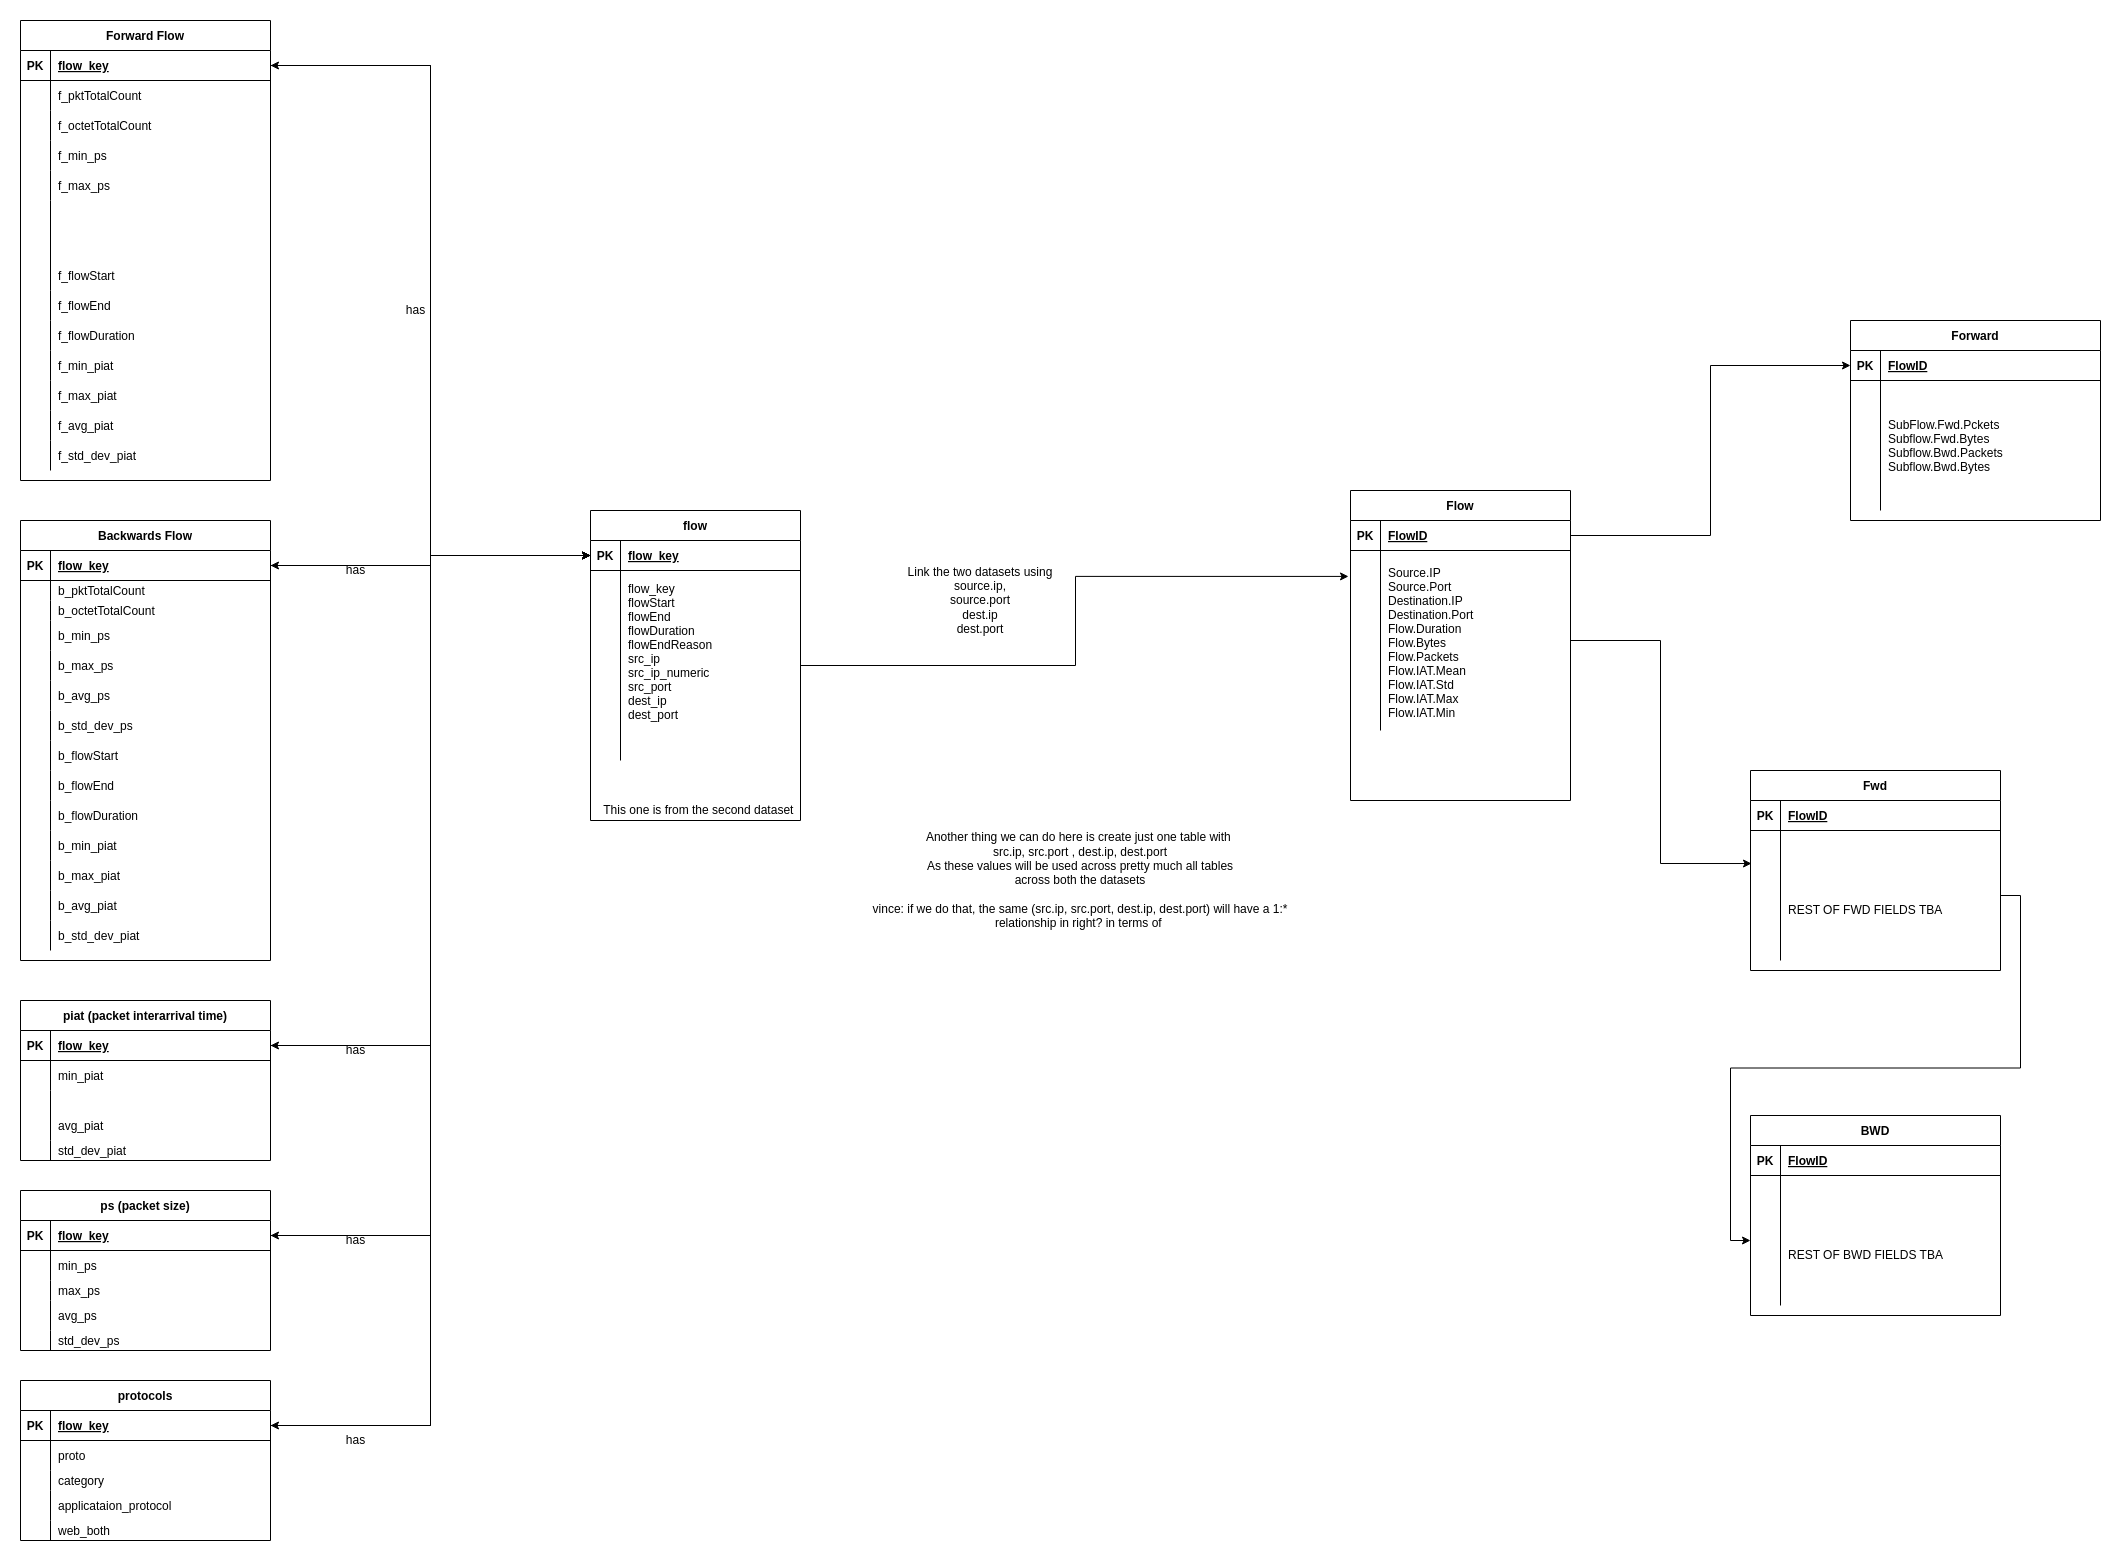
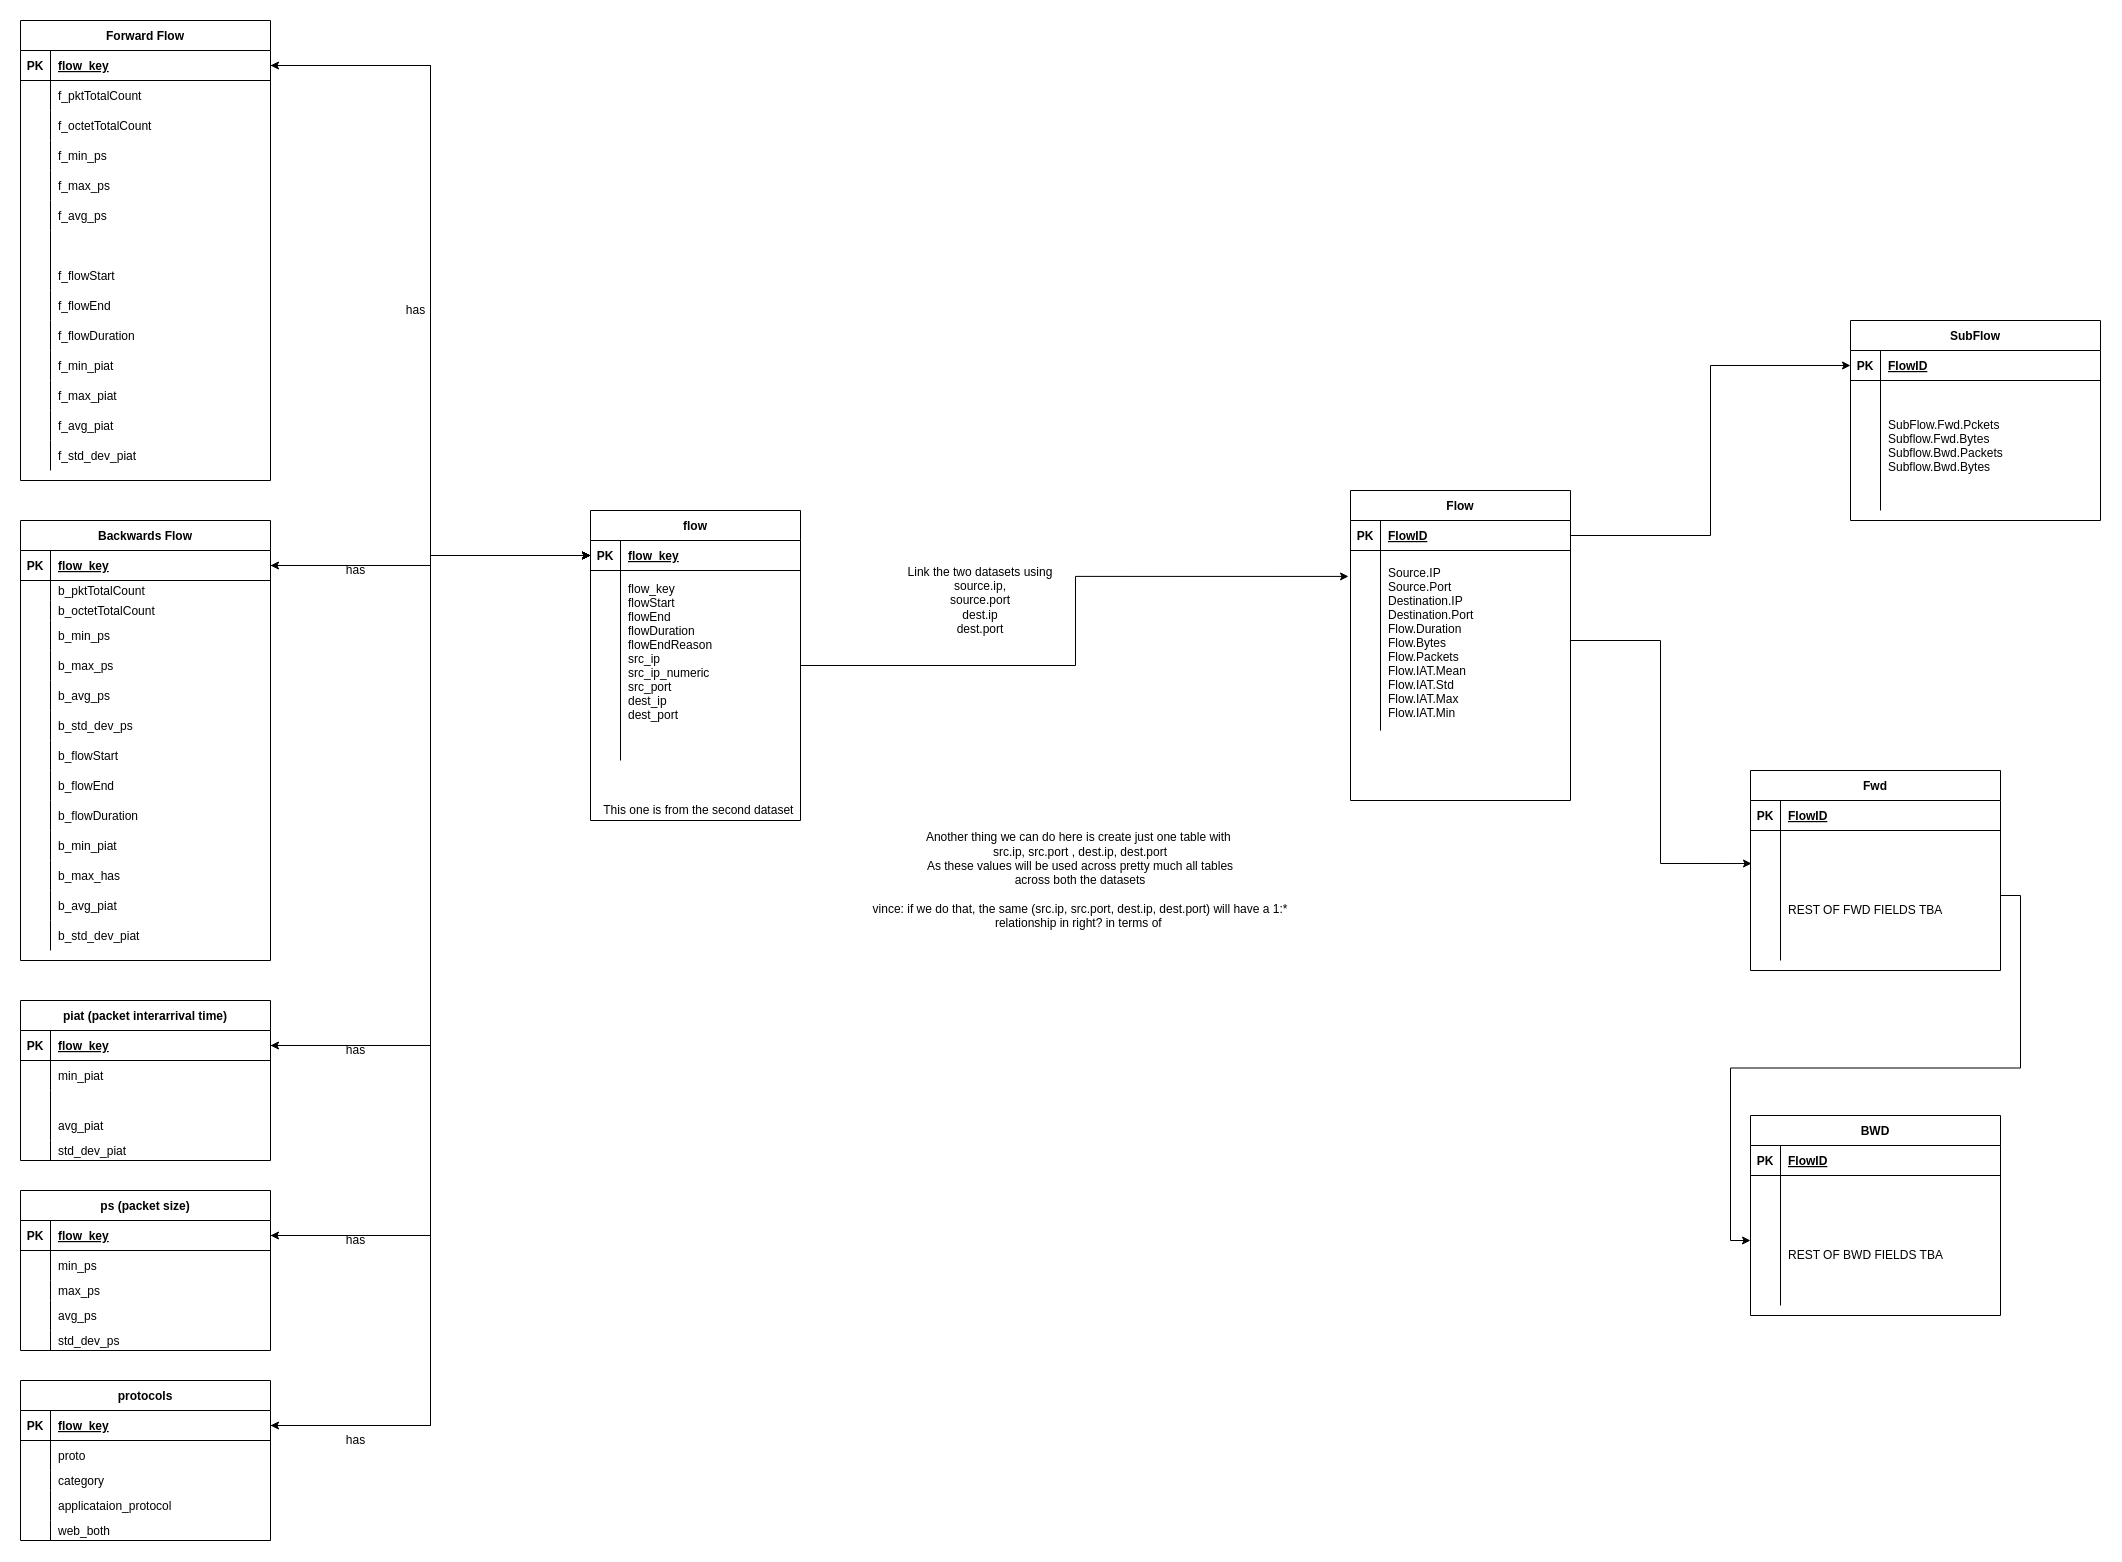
node "f_avg_ps": added
node "Forward": label "Forward" -> "SubFlow"
node "b_max_piat": label "b_max_piat" -> "b_max_has"
